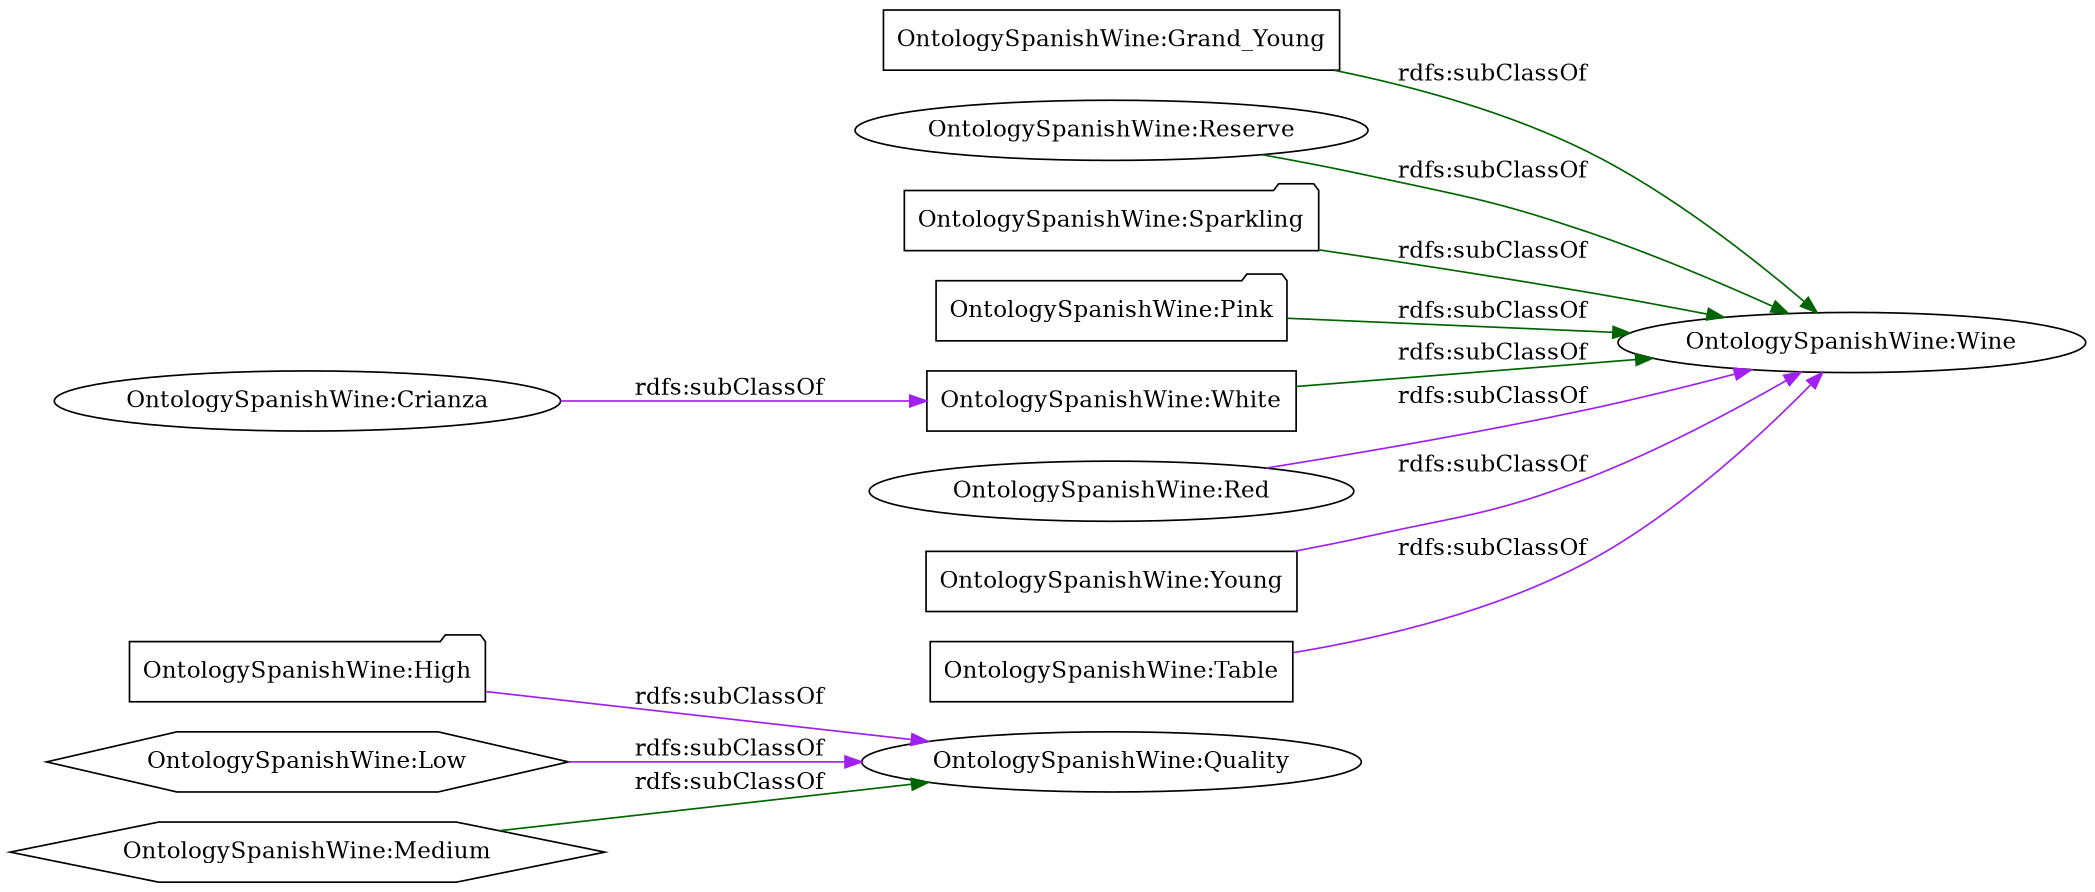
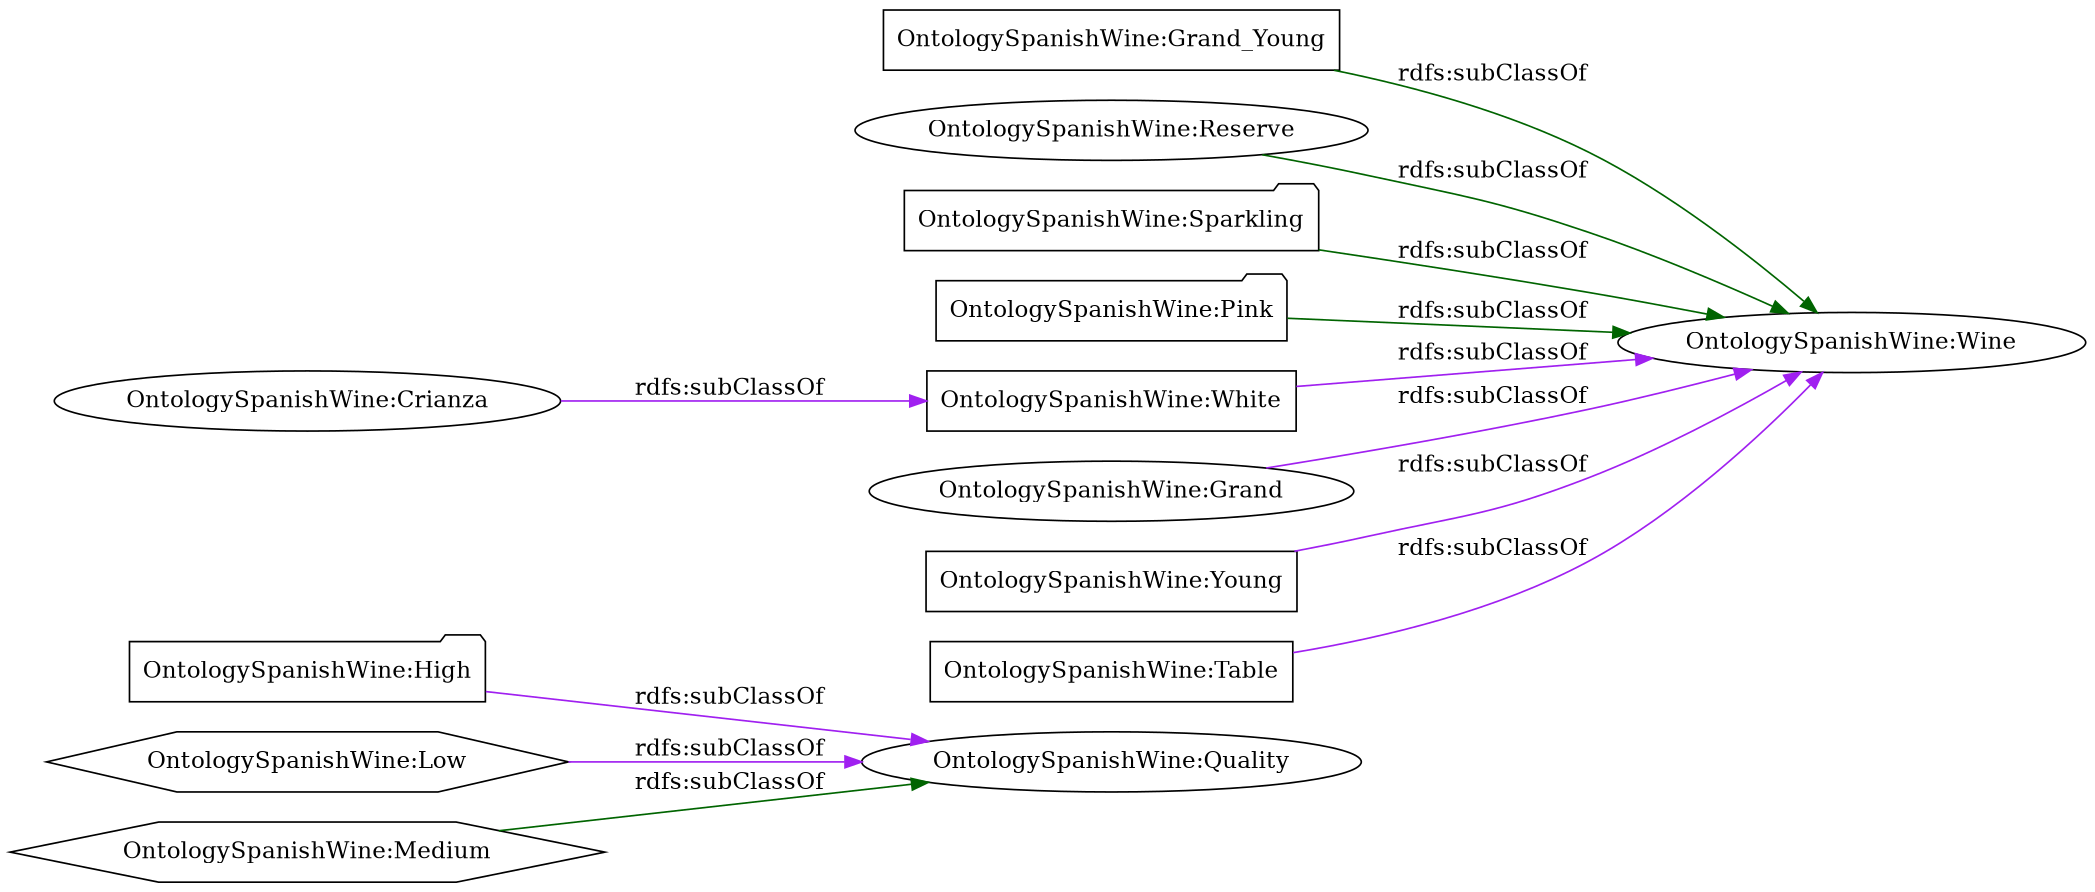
edge "OntologySpanishWine:White" -> "OntologySpanishWine:Wine": color darkgreen -> purple
node "OntologySpanishWine:Red": label "OntologySpanishWine:Red" -> "OntologySpanishWine:Grand"
